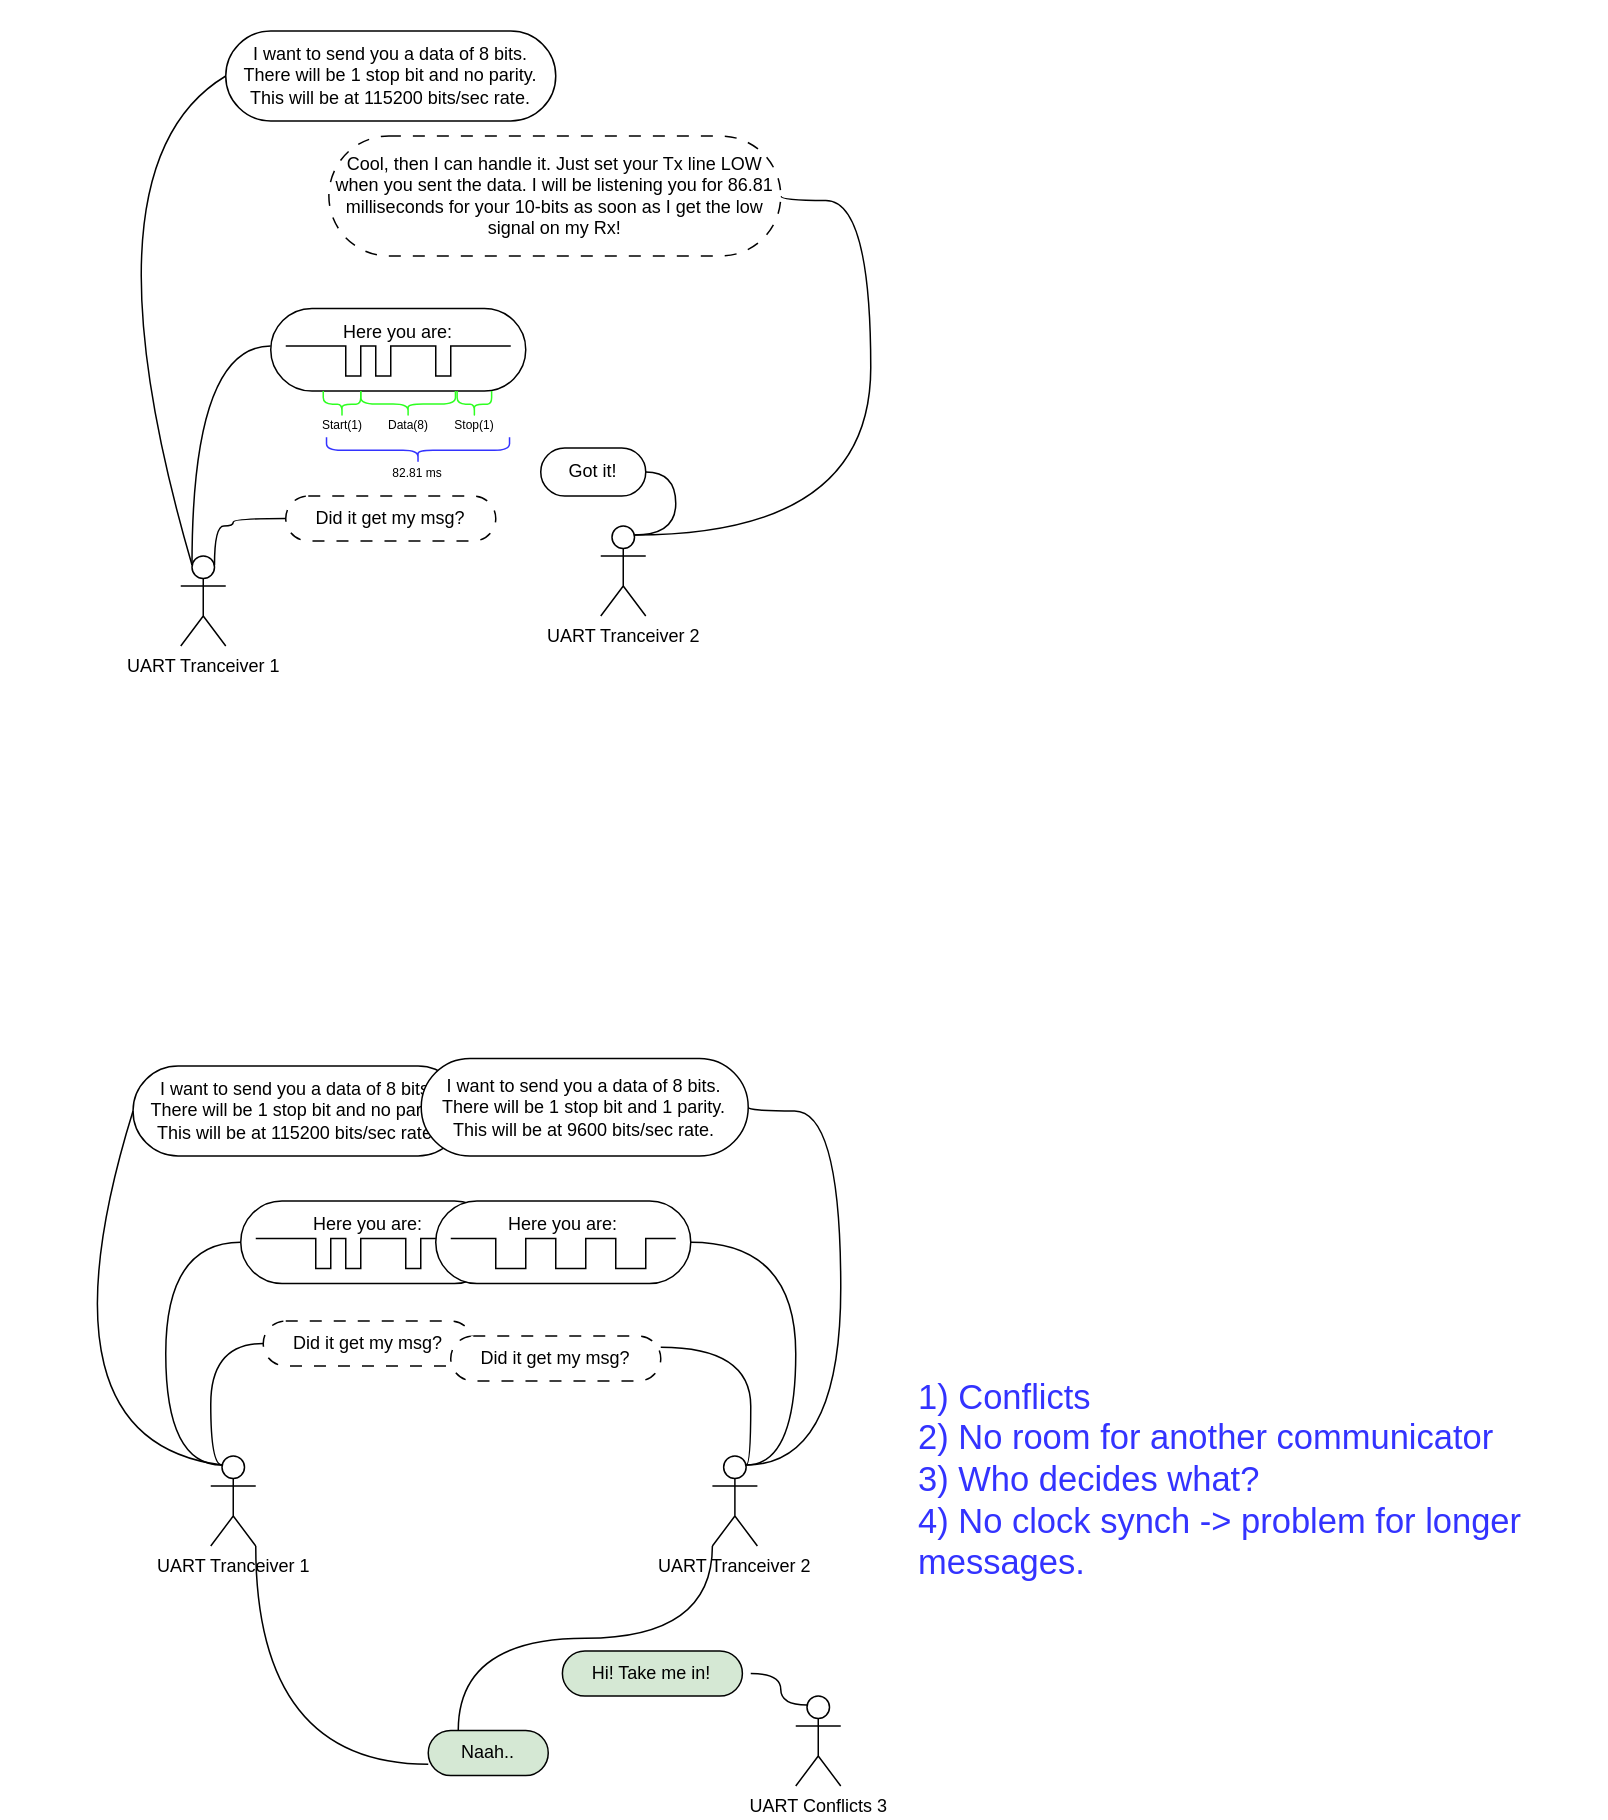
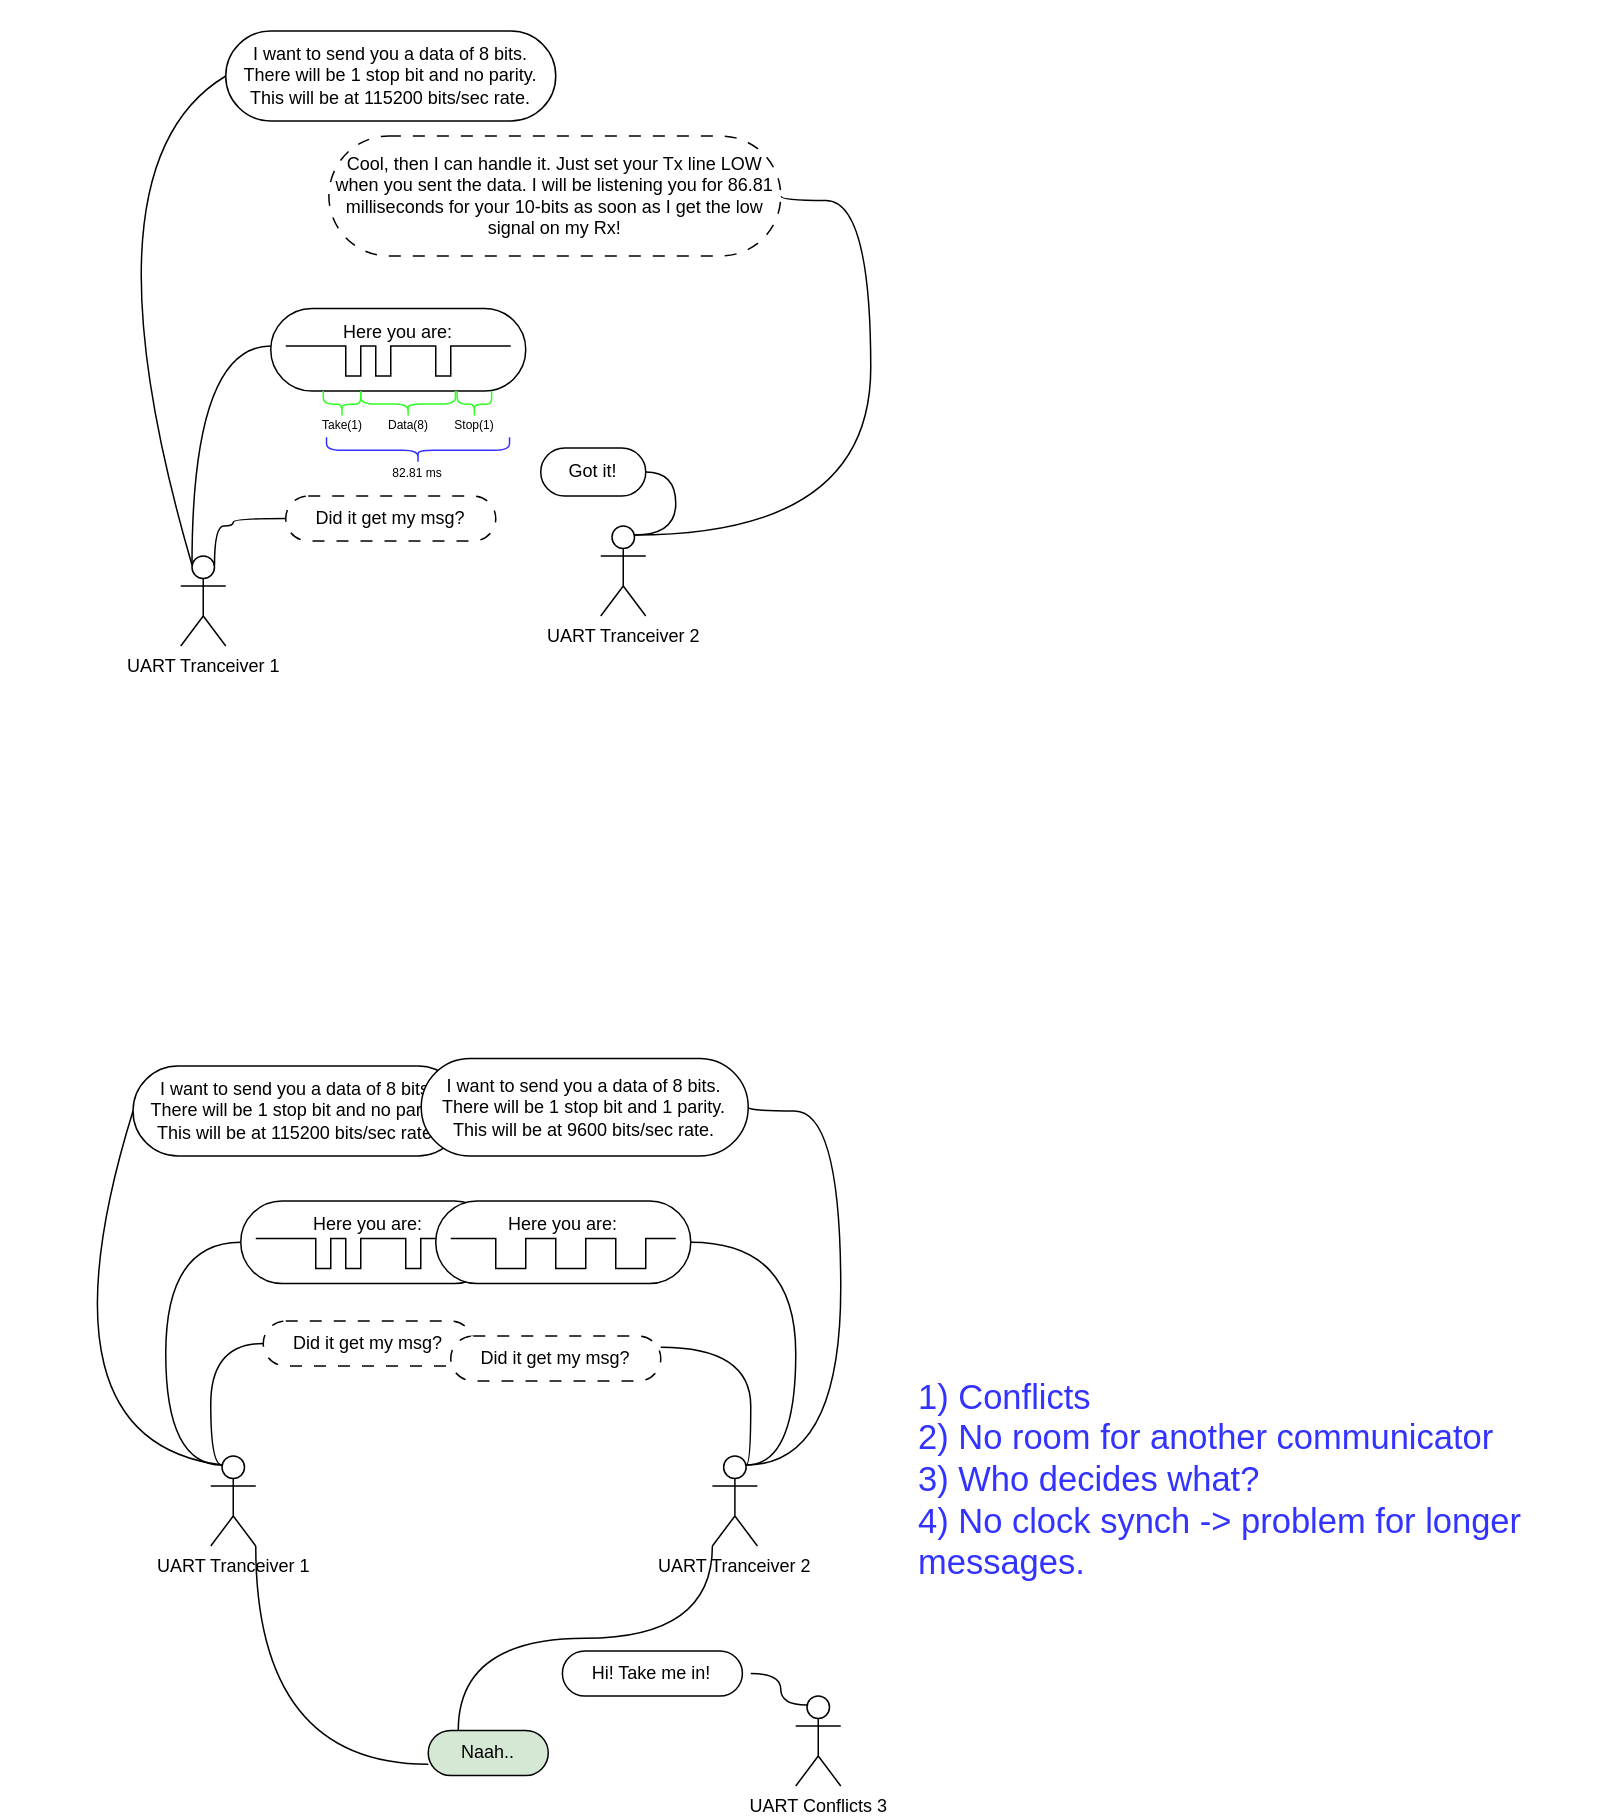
node "Start(1)": label "Start(1)" -> "Take(1)"
node "Hi! Take me in!": fillcolor #d5e8d4 -> #ffffff
